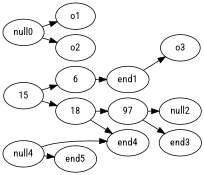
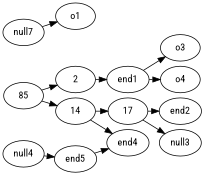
node "null0": label "null0" -> "null7"
node "o2": removed
node "6": label "6" -> "2"
node "o4": added
node "15": label "15" -> "85"
node "18": label "18" -> "14"
node "97": label "97" -> "17"
node "null2": label "null2" -> "end2"
edge "null4" -> "end4": now "end5" -> "end4"
node "end3": label "end3" -> "null3"
